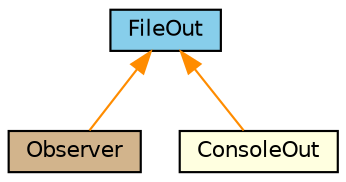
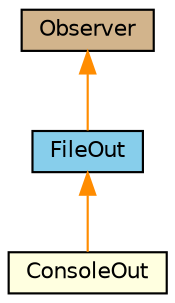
edge "Observer" -> "FileOut": reversed
